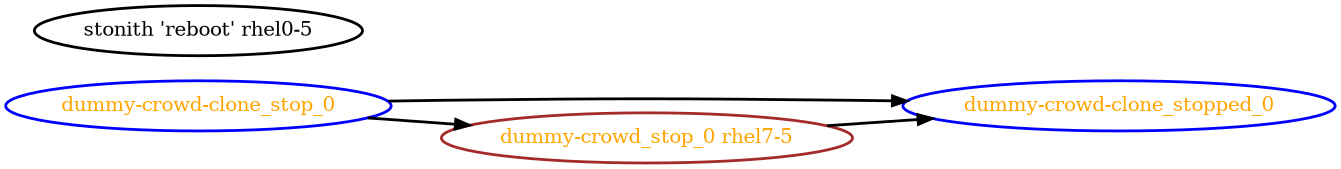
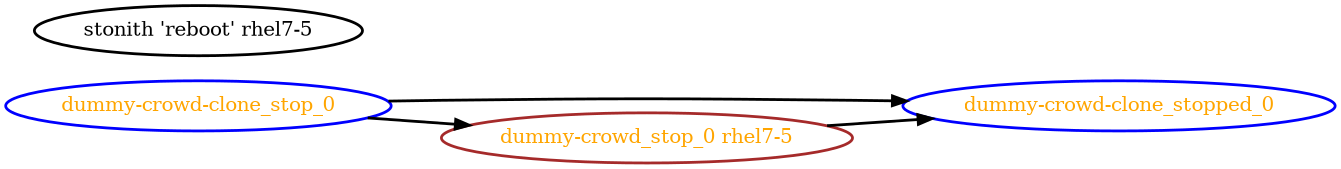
node "stonith 'reboot' rhel0-5": label "stonith 'reboot' rhel0-5" -> "stonith 'reboot' rhel7-5"
